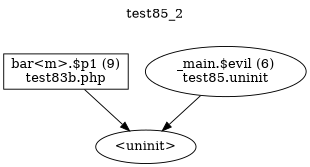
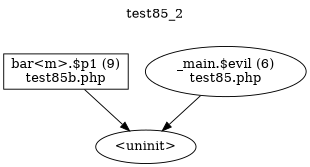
node "bar<m>.$p1 (9) test83b.php": label "bar<m>.$p1 (9) test83b.php" -> "bar<m>.$p1 (9) test85b.php"
node "_main.$evil (6) test85.uninit": label "_main.$evil (6) test85.uninit" -> "_main.$evil (6) test85.php"
